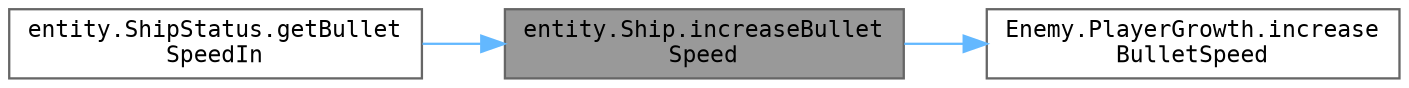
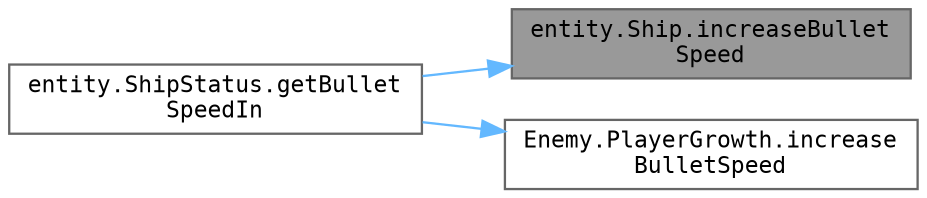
edge "entity.Ship.increaseBullet Speed" -> "Enemy.PlayerGrowth.increase BulletSpeed": now "entity.ShipStatus.getBullet SpeedIn" -> "Enemy.PlayerGrowth.increase BulletSpeed"
